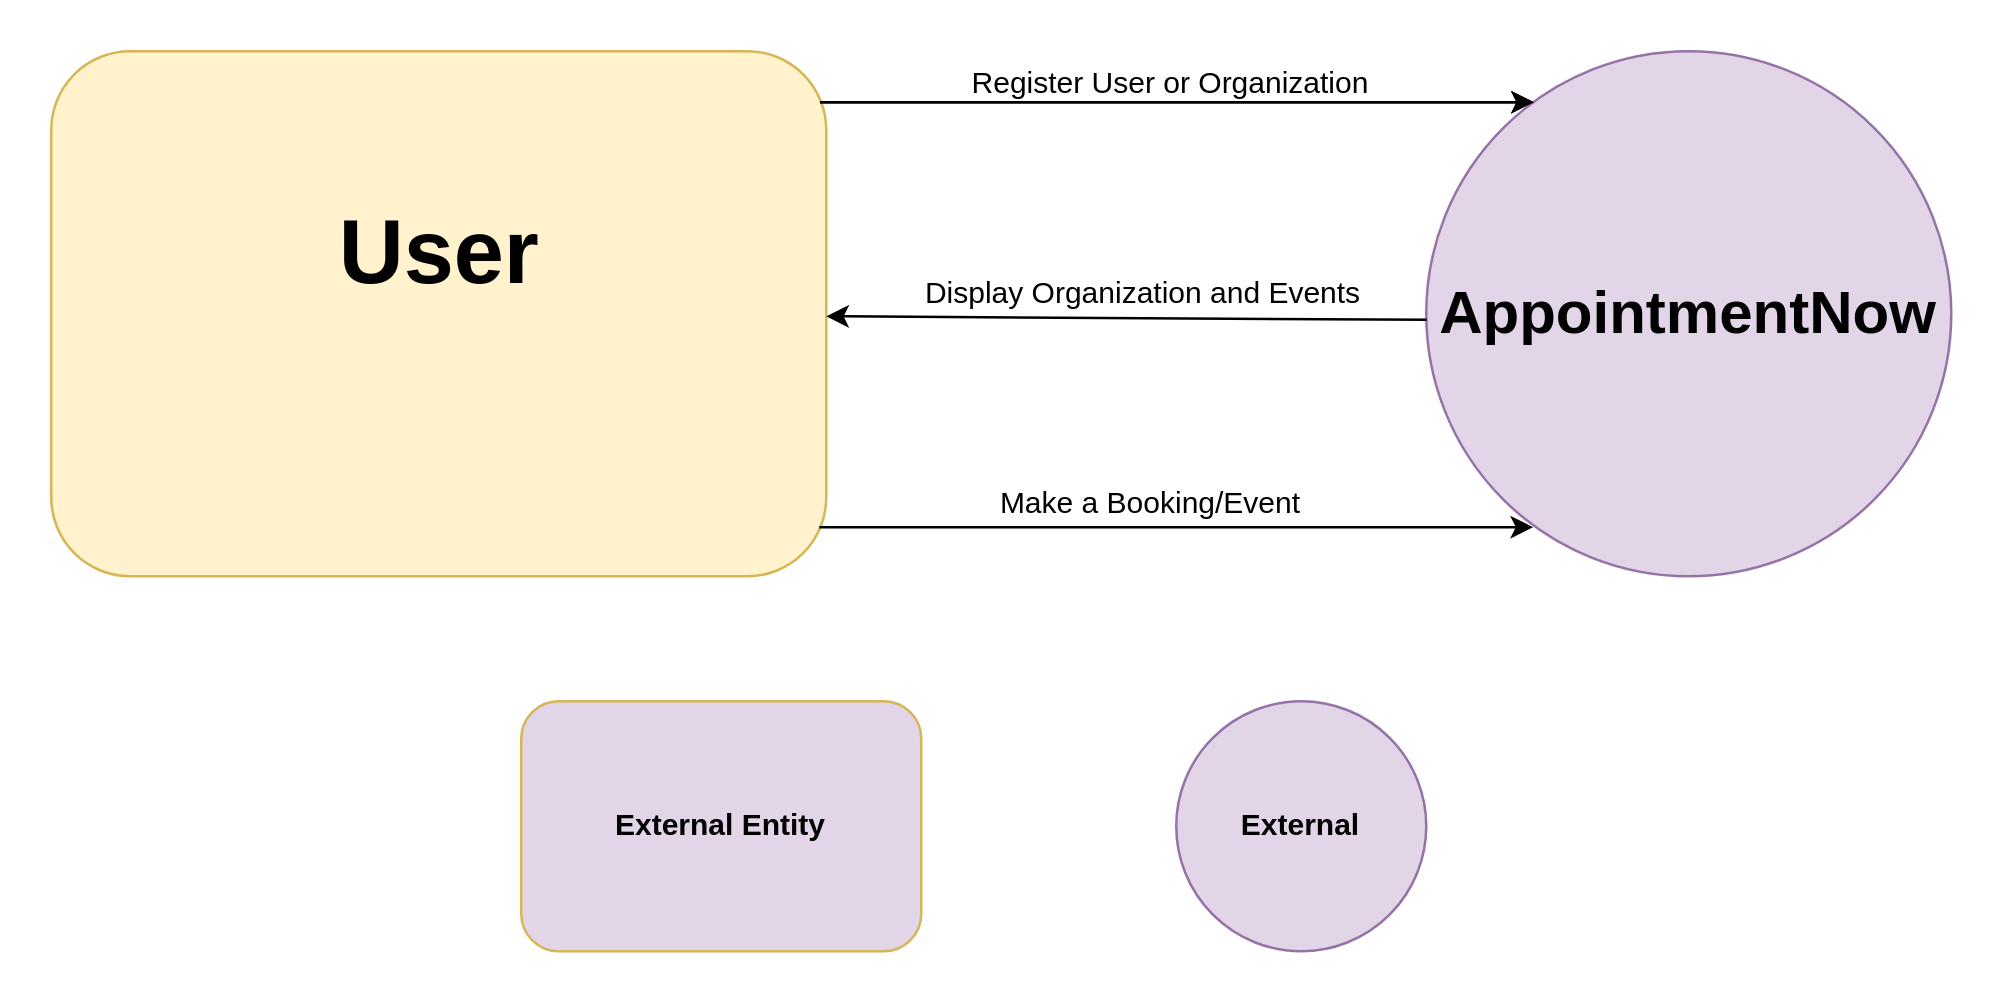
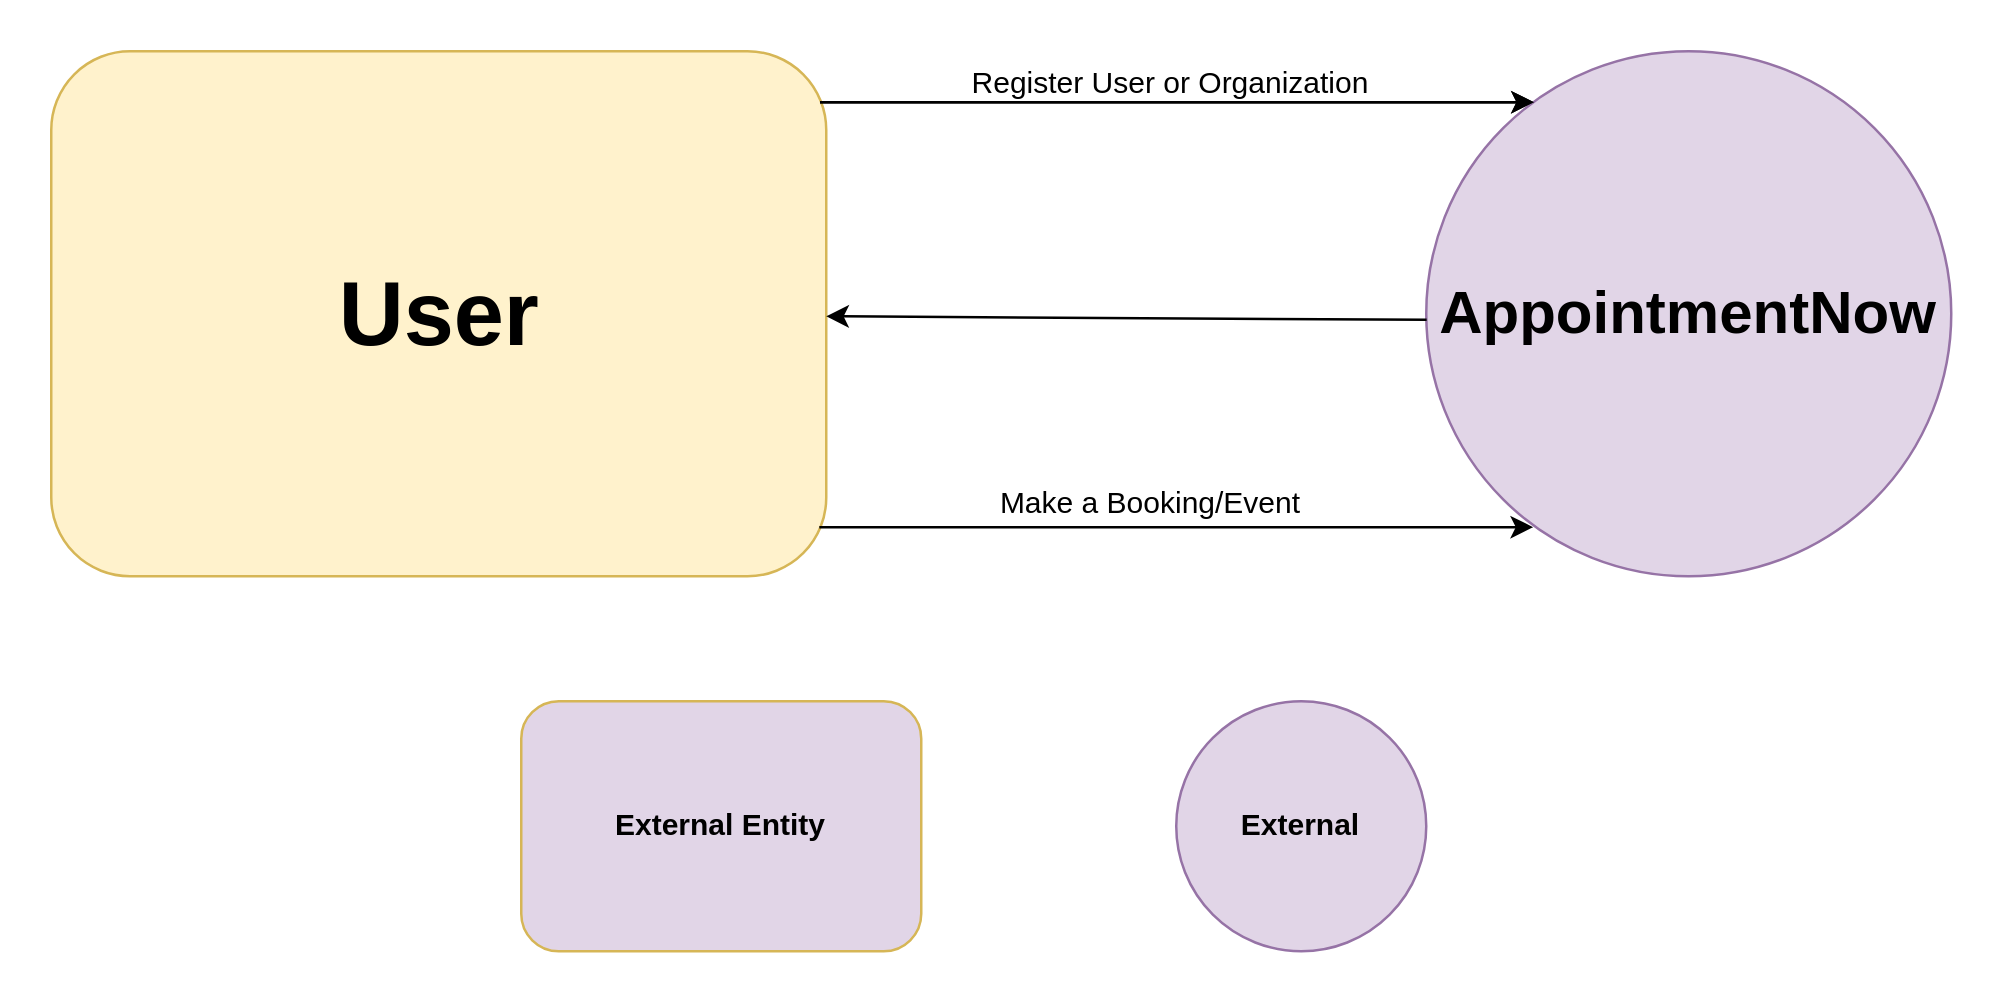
node "User": moved (439, 251) -> (439, 314)
node "Display Organization and Events": removed
